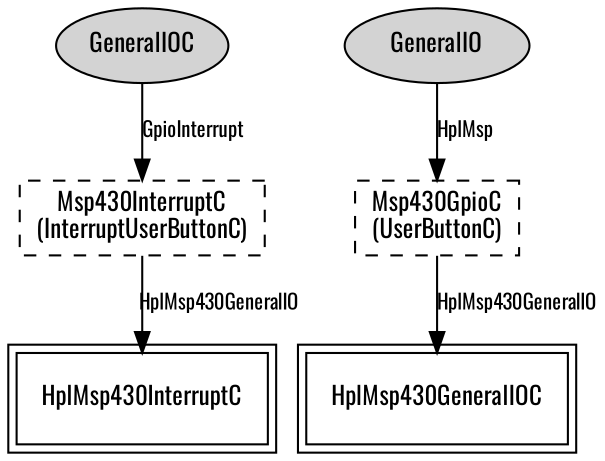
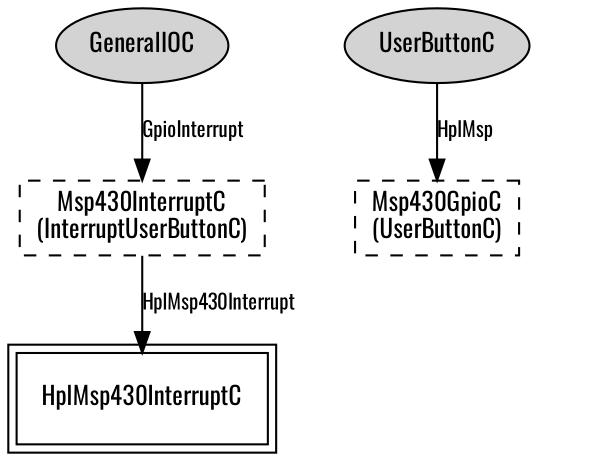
node "GeneralIO": label "GeneralIO" -> "UserButtonC"
edge "Msp430InterruptC (InterruptUserButtonC)" -> "HplMsp430InterruptC": label "HplMsp430GeneralIO" -> "HplMsp430Interrupt"
node "HplMsp430GeneralIOC": removed
